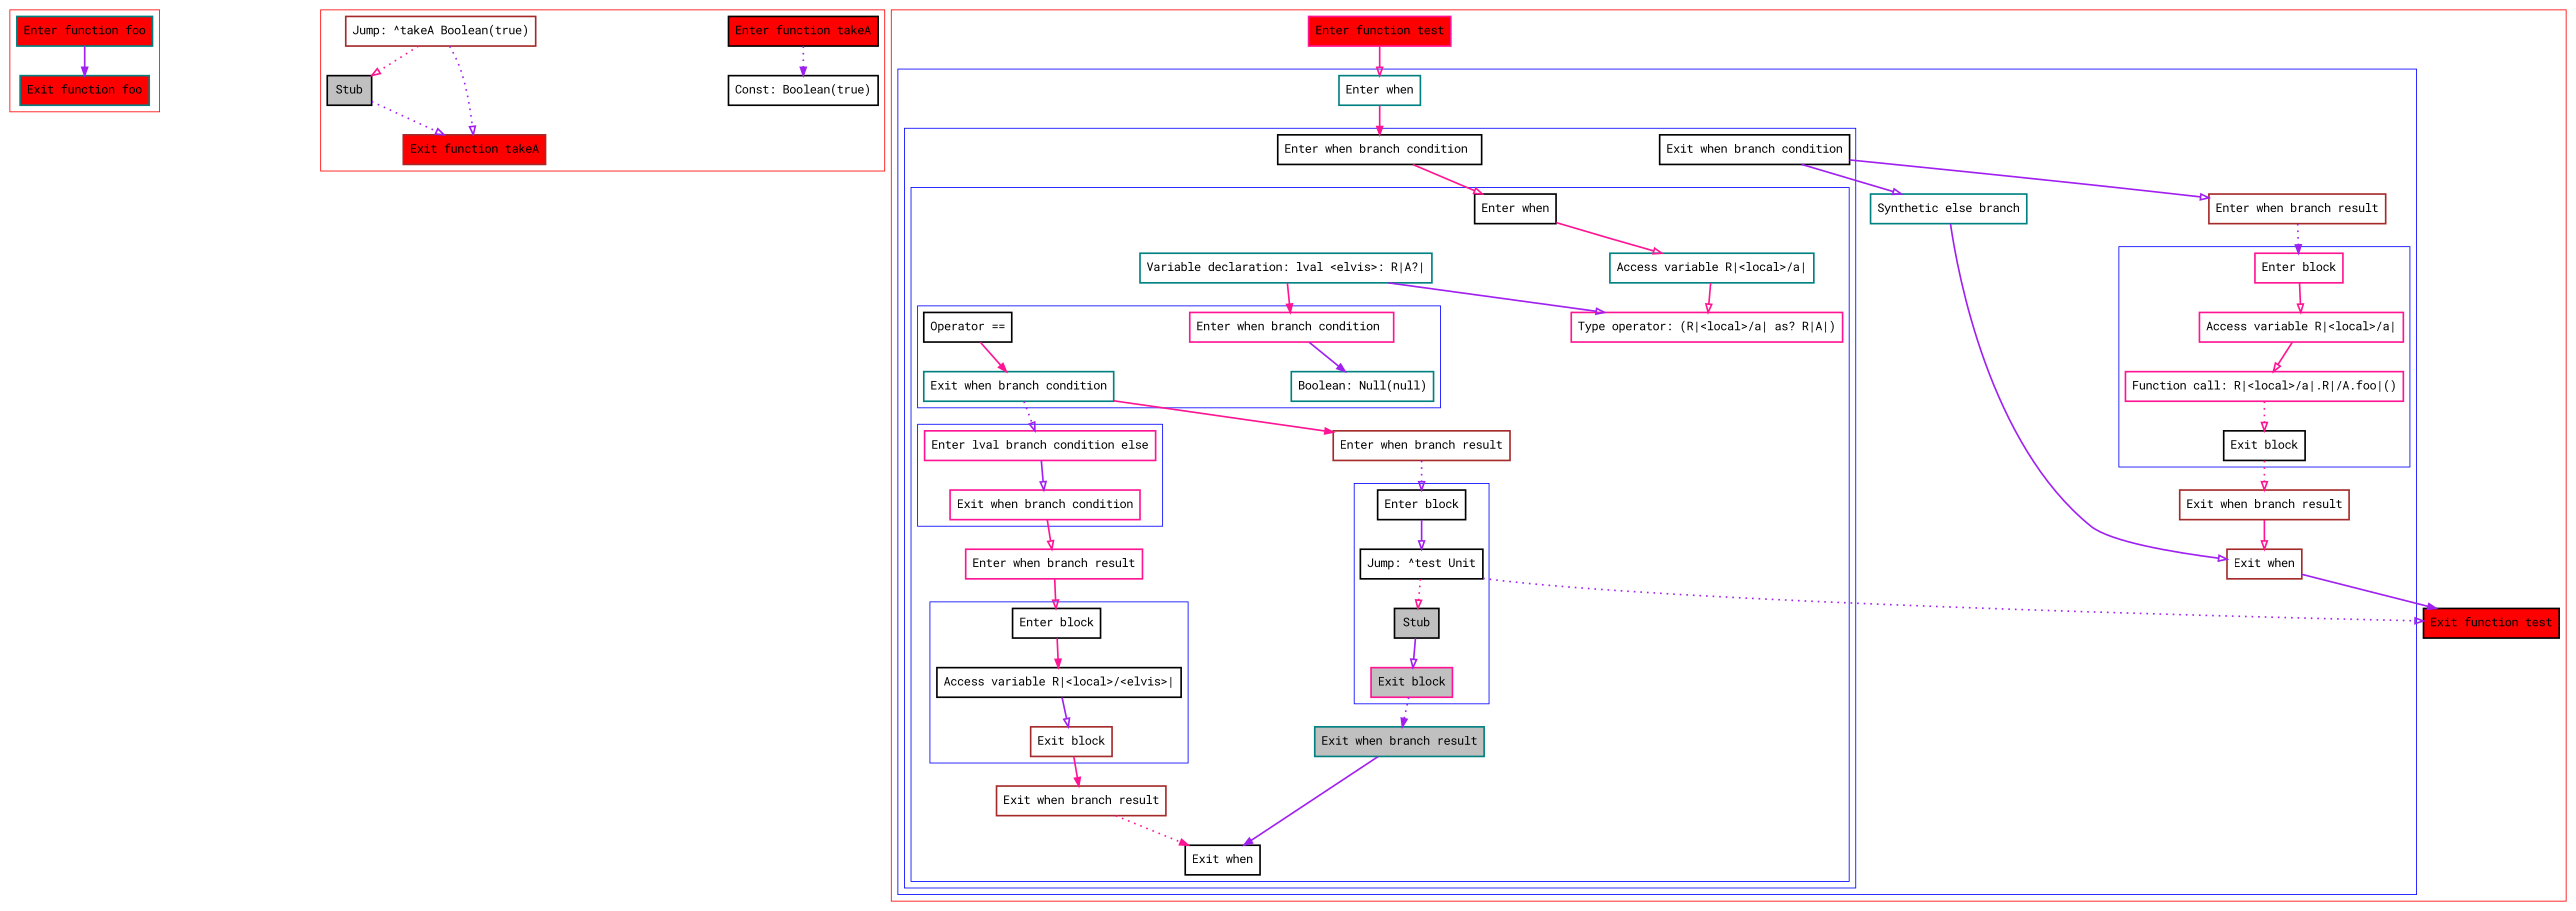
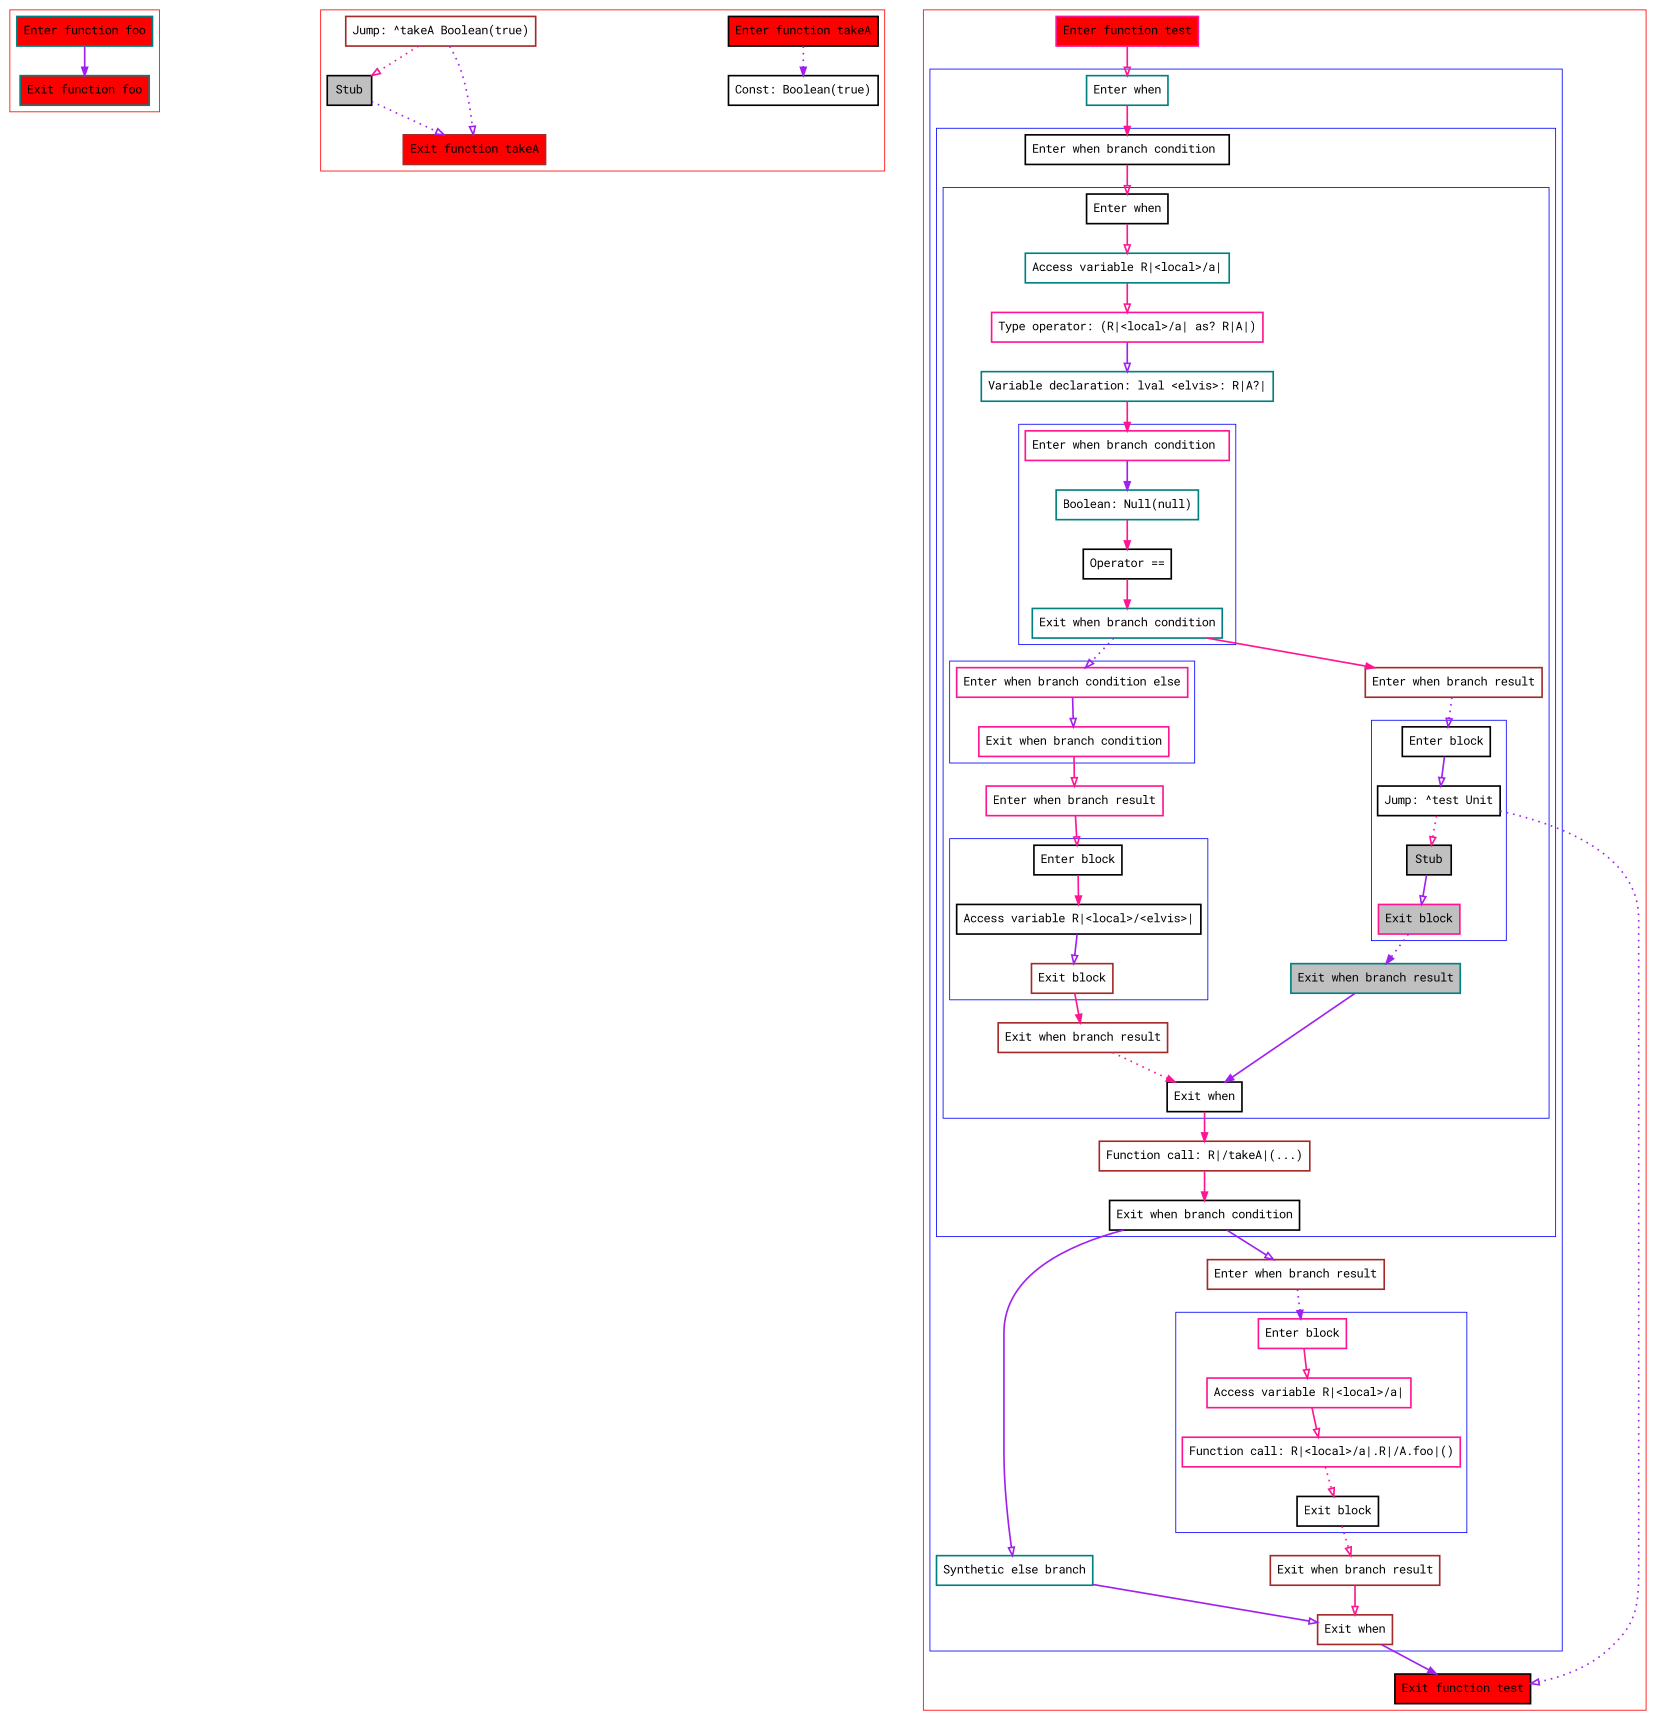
edge "Variable declaration: lval <elvis>: R|A?|" -> "Type operator: (R|<local>/a| as? R|A|)": reversed
node "Enter lval branch condition else": label "Enter lval branch condition else" -> "Enter when branch condition else"
edge "Boolean: Null(null)" -> "Operator ==": added
node "Function call: R|/takeA|(...)": added
